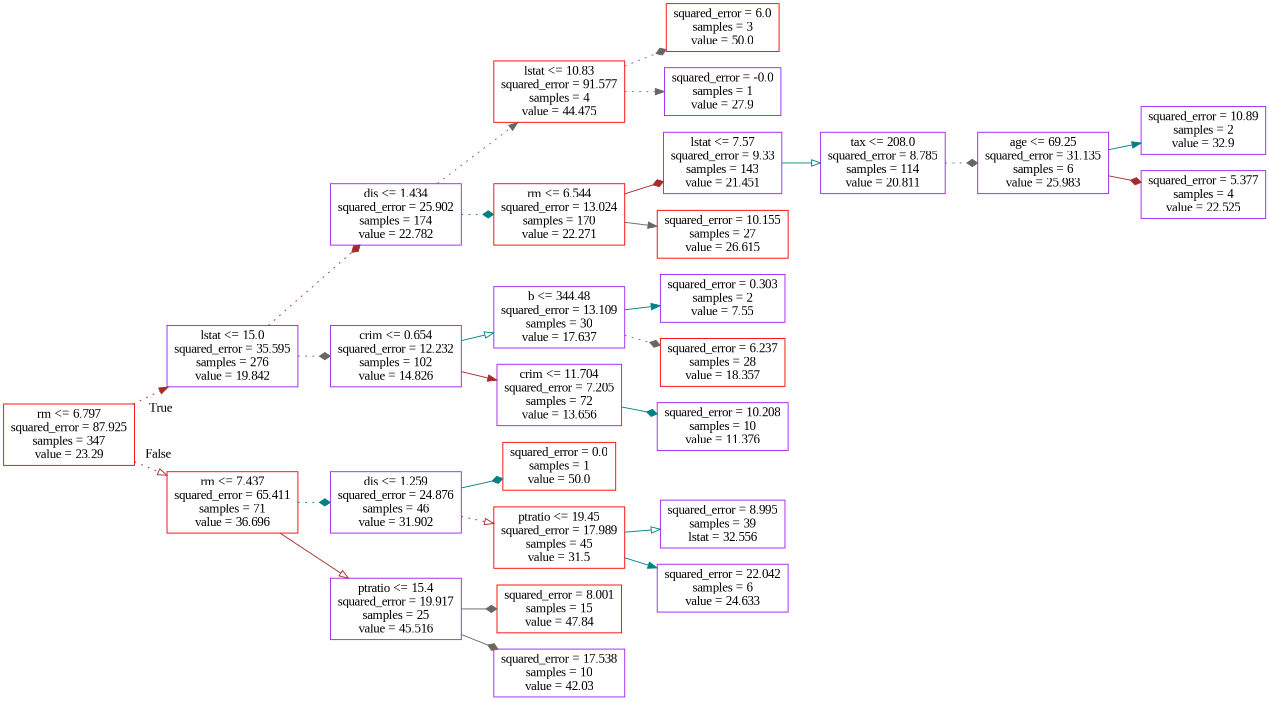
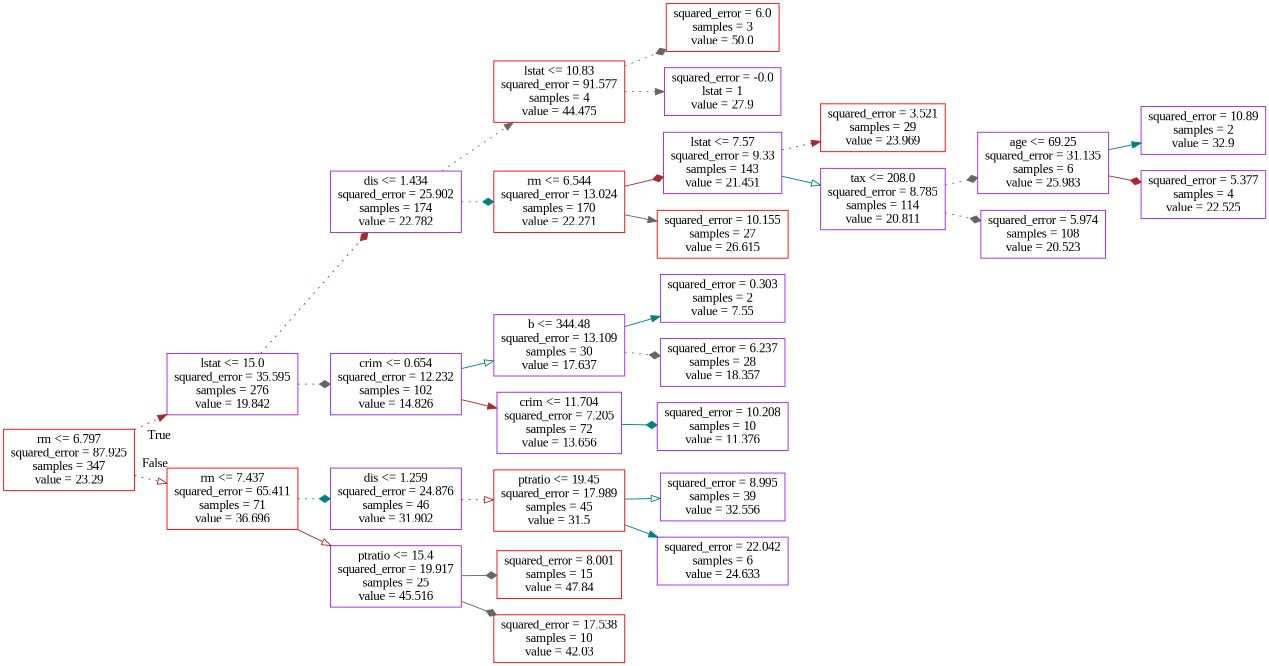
node "squared_error = -0.0 samples = 1 value = 27.9": label "squared_error = -0.0 samples = 1 value = 27.9" -> "squared_error = -0.0 lstat = 1 value = 27.9"
node "squared_error = 3.521 samples = 29 value = 23.969": added
node "squared_error = 5.974 samples = 108 value = 20.523": added
node "squared_error = 6.237 samples = 28 value = 18.357": color red -> purple
node "squared_error = 0.0 samples = 1 value = 50.0": removed
node "squared_error = 8.995 samples = 39 lstat = 32.556": label "squared_error = 8.995 samples = 39 lstat = 32.556" -> "squared_error = 8.995 samples = 39 value = 32.556"
node "squared_error = 17.538 samples = 10 value = 42.03": color purple -> red
